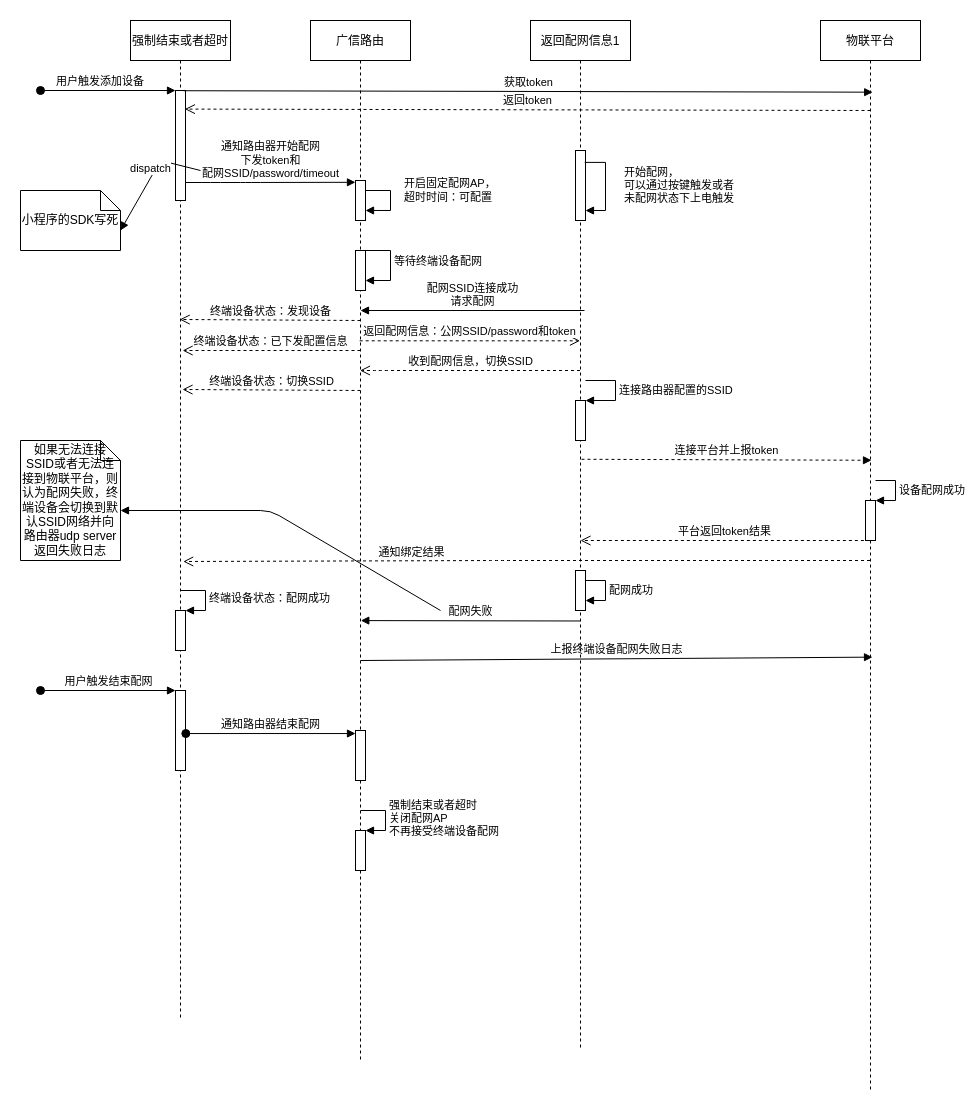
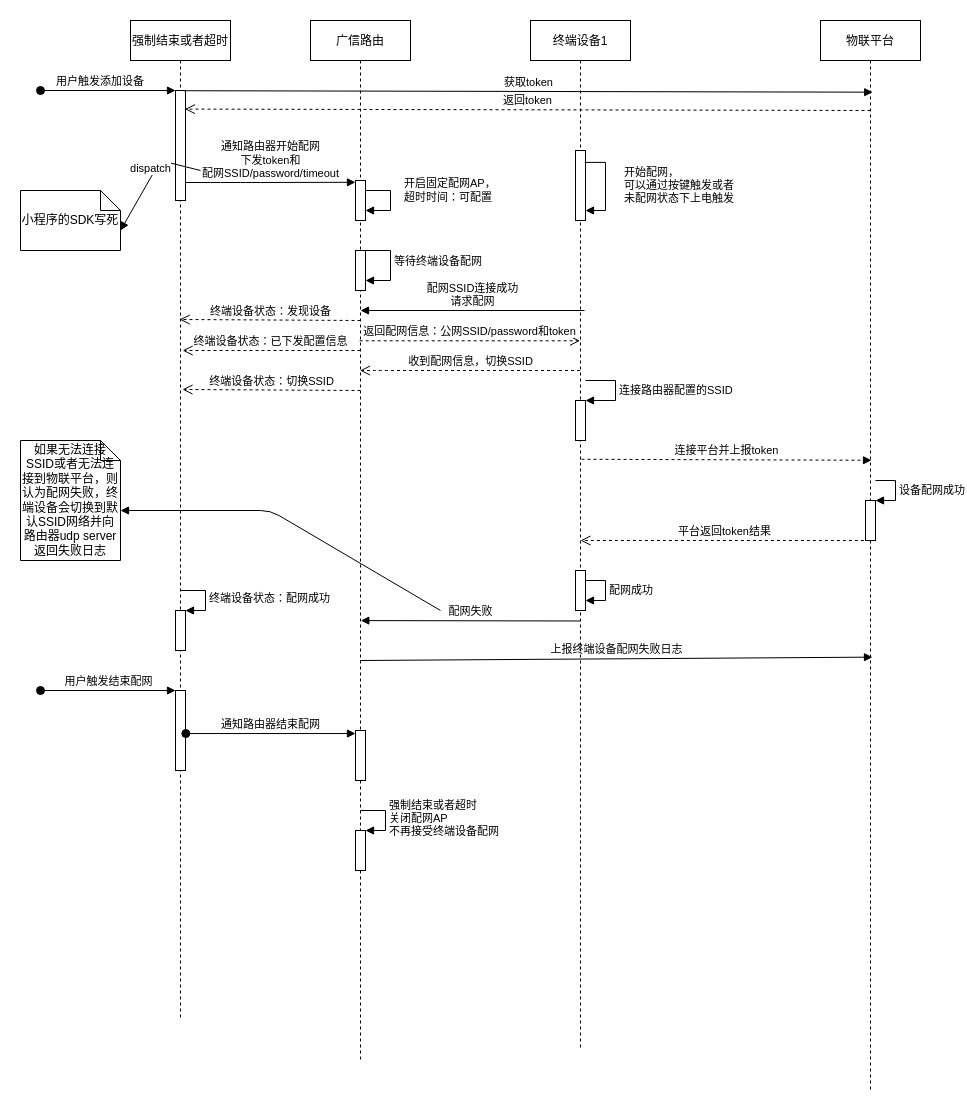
node "返回配网信息1": label "返回配网信息1" -> "终端设备1"
edge "物联平台" -> "强制结束或者超时": removed, label "通知绑定结果"
